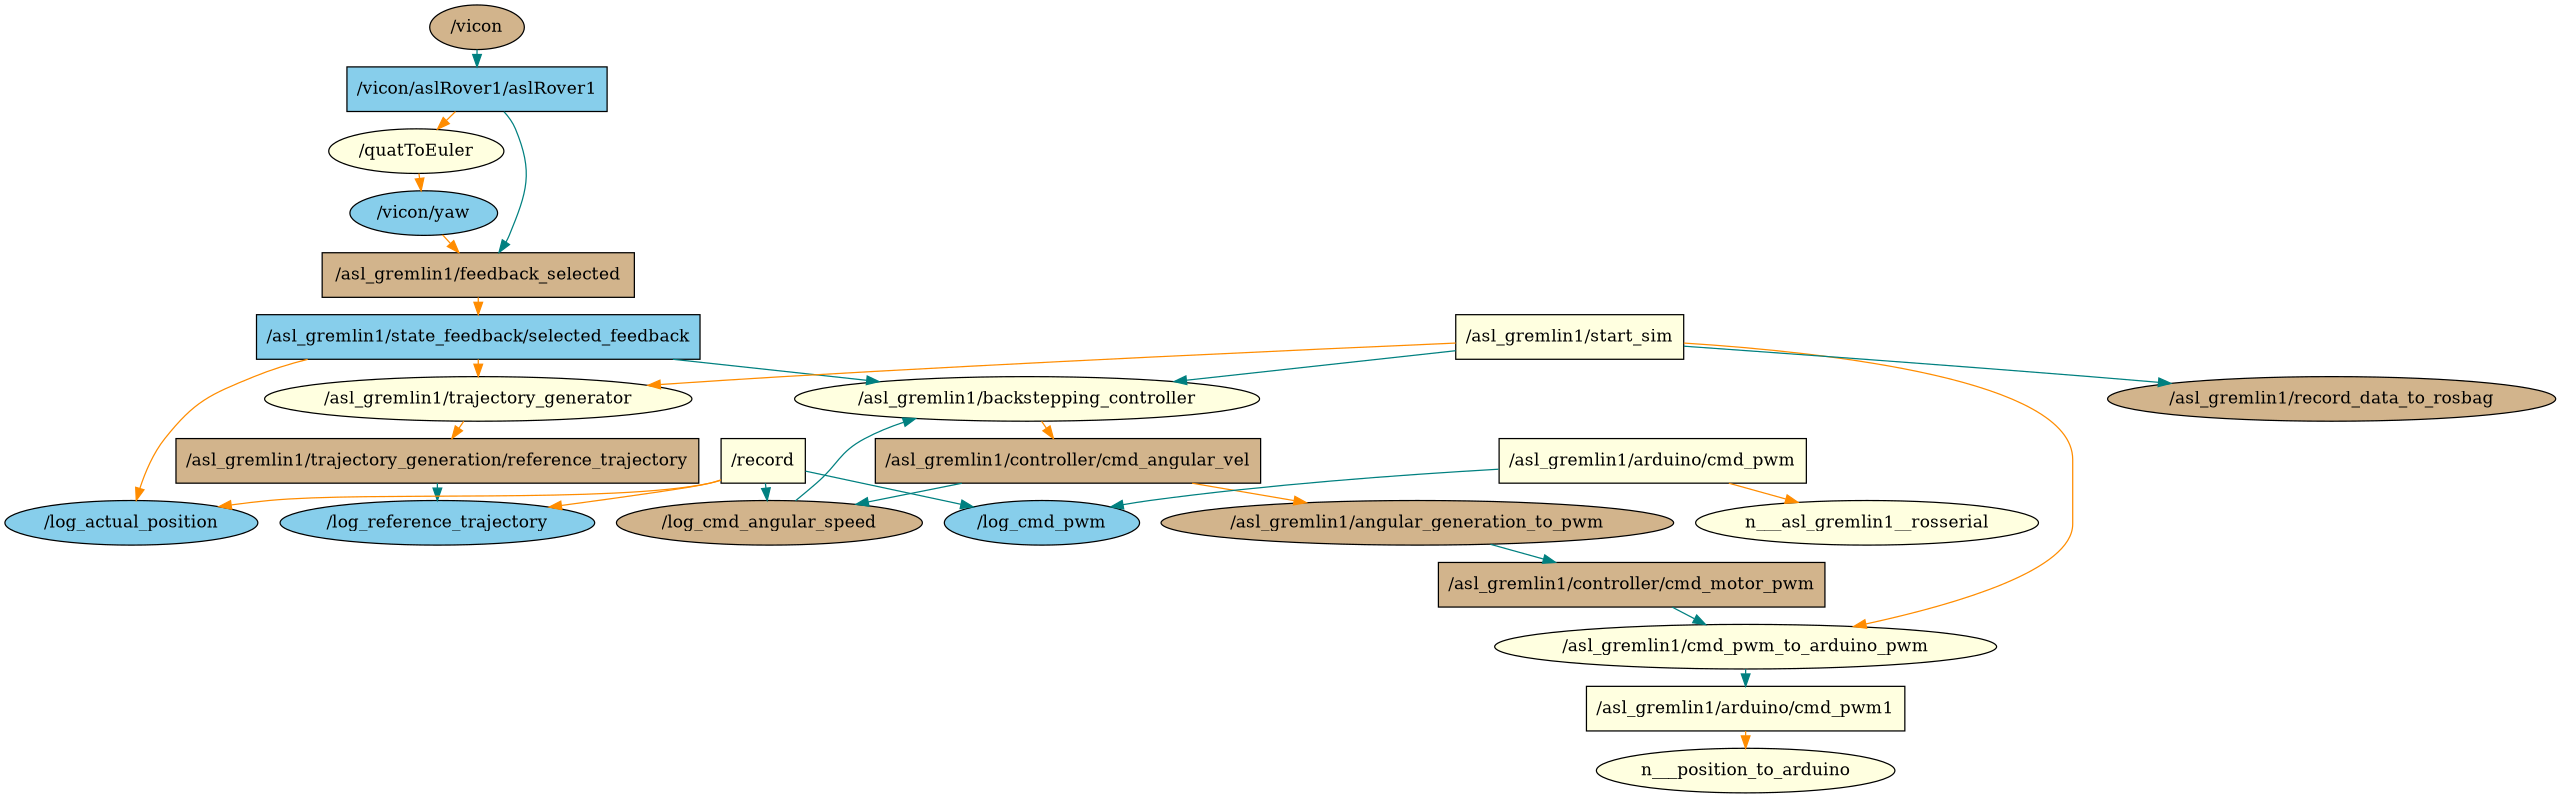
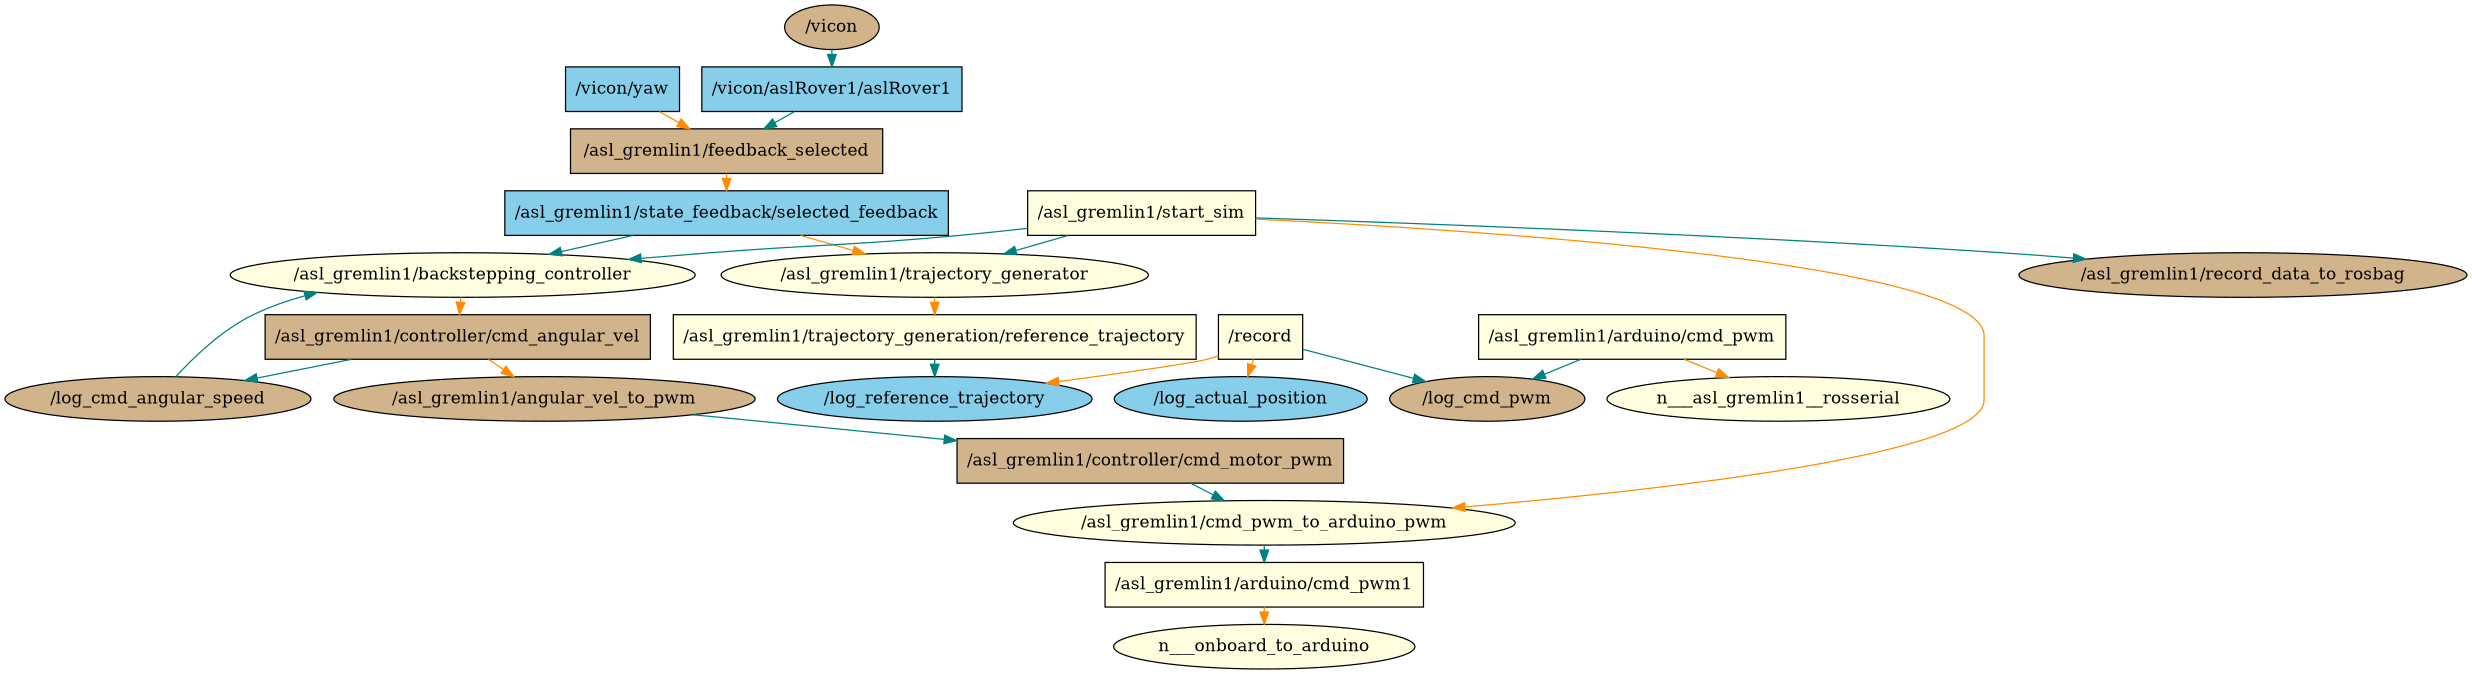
node "/quatToEuler": removed
node "/vicon/yaw": shape ellipse -> box
edge "/asl_gremlin1/start_sim" -> "/asl_gremlin1/trajectory_generator": color darkorange -> teal
edge "/asl_gremlin1/state_feedback/selected_feedback" -> "/log_actual_position": removed
node "/asl_gremlin1/trajectory_generation/reference_trajectory": fillcolor tan -> lightyellow
edge "/record" -> "/log_cmd_angular_speed": removed
node "/log_cmd_pwm": fillcolor skyblue -> tan
node "/asl_gremlin1/angular_generation_to_pwm": label "/asl_gremlin1/angular_generation_to_pwm" -> "/asl_gremlin1/angular_vel_to_pwm"
node "n___position_to_arduino": label "n___position_to_arduino" -> "n___onboard_to_arduino"
